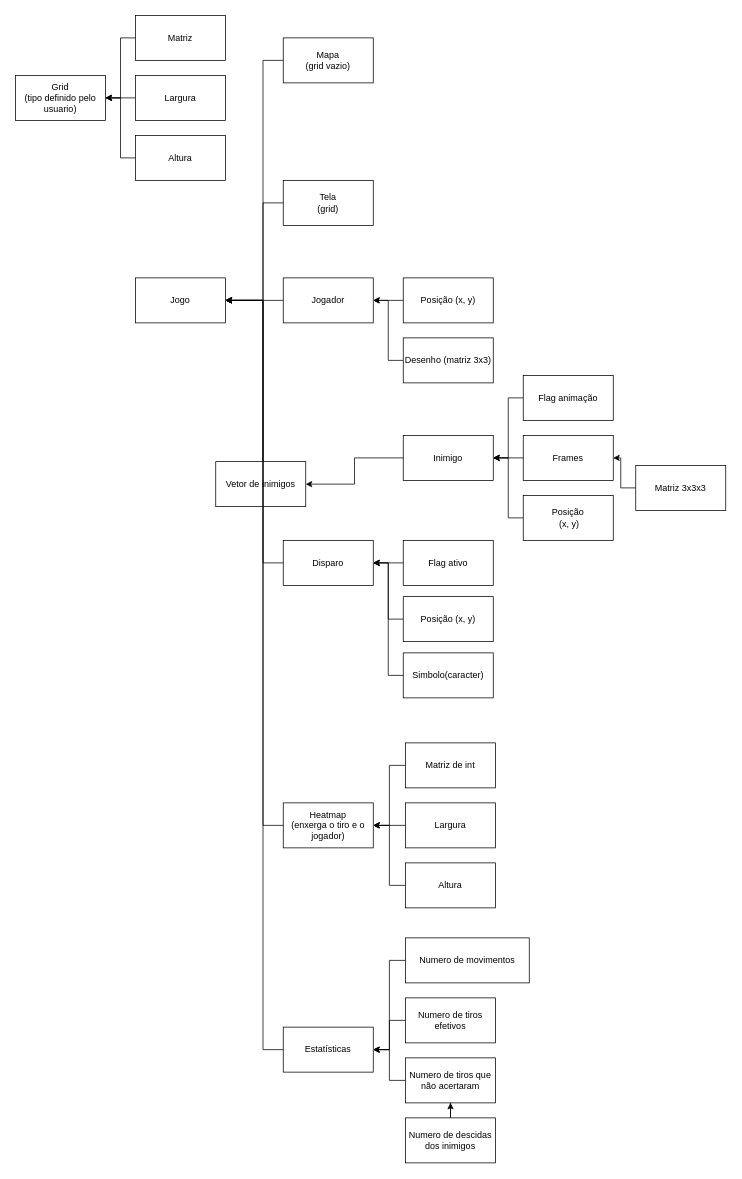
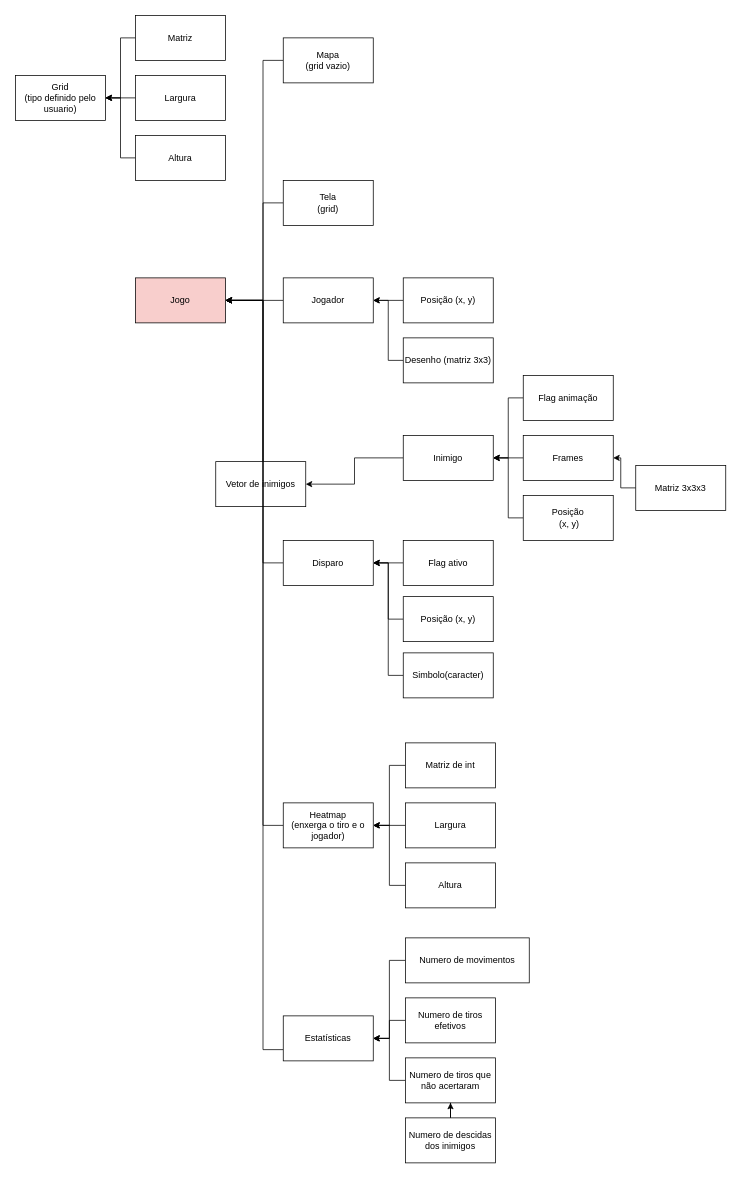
node "Jogo": fillcolor #ffffff -> #f8cecc
node "Estatísticas": moved (328, 1050) -> (328, 1038)
